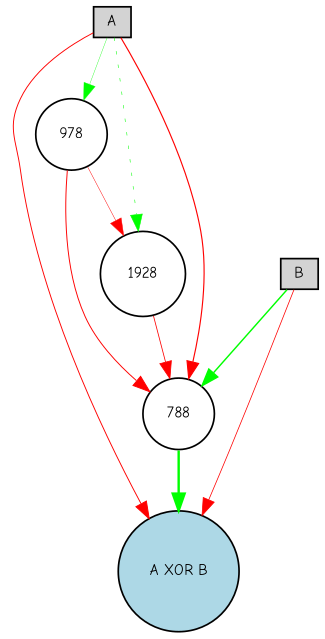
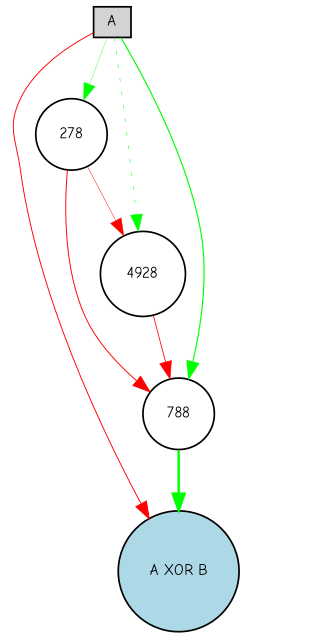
node "978": label "978" -> "278"
edge "A" -> "788": color red -> green
node "1928": label "1928" -> "4928"
node "B": removed
